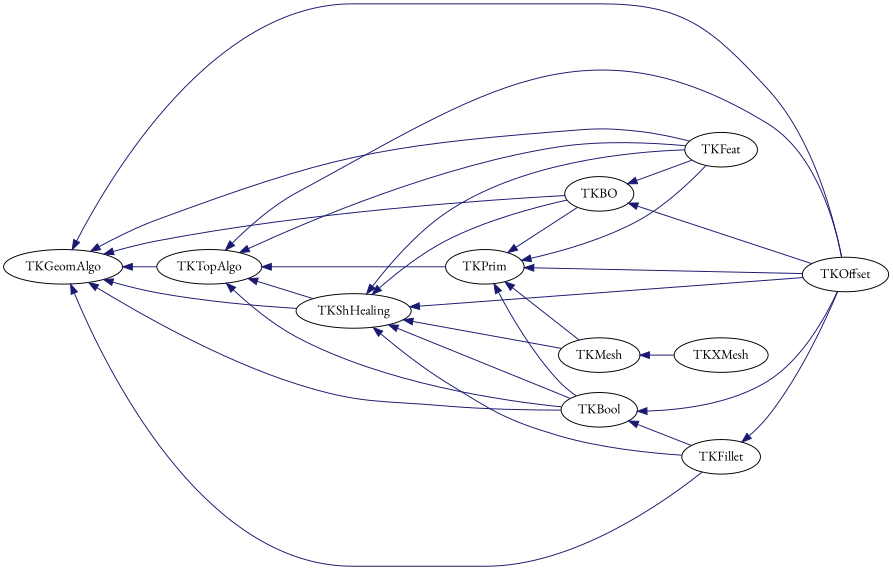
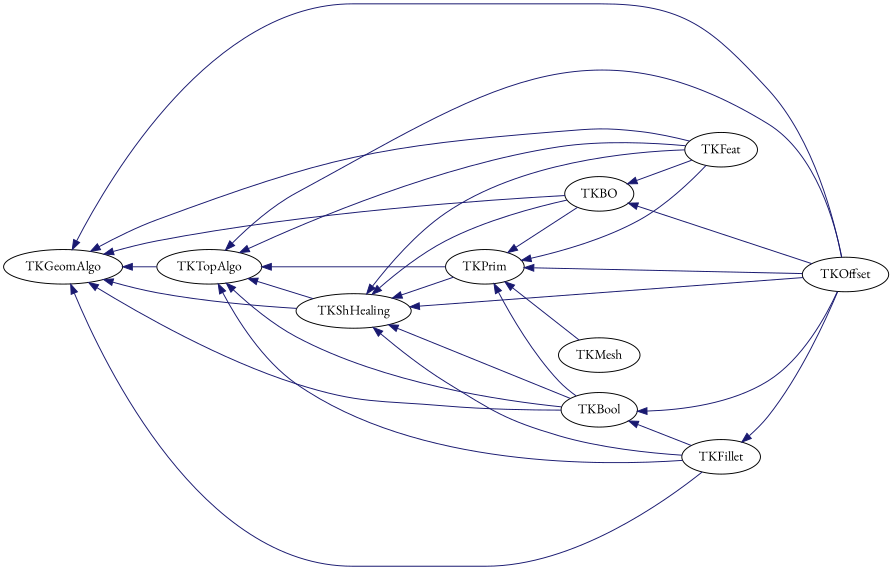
edge "TKMesh" -> "TKShHealing": now "TKPrim" -> "TKShHealing"
node "TKXMesh": removed
edge "TKFillet" -> "TKTopAlgo": added
